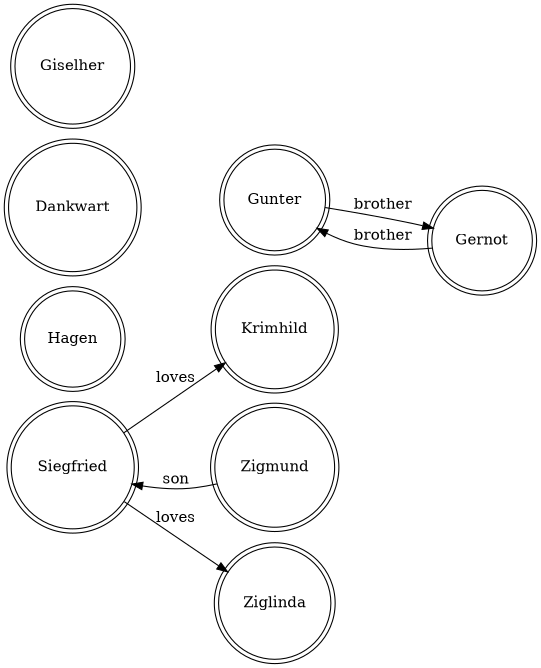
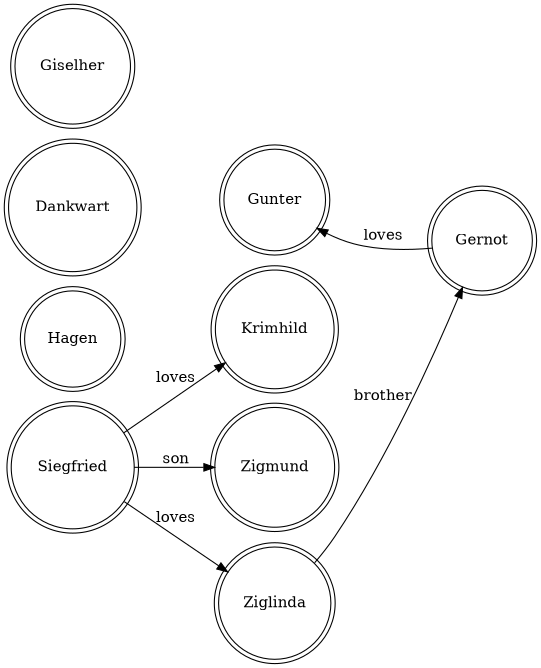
edge "Gunter" -> "Gernot": now "Ziglinda" -> "Gernot"
edge "Gernot" -> "Gunter": label "brother" -> "loves"
edge "Zigmund" -> "Siegfried": reversed
